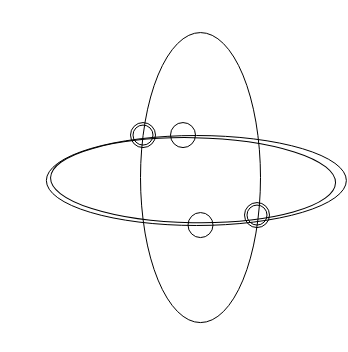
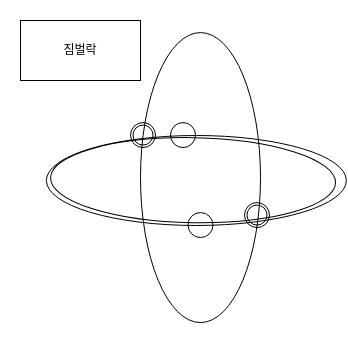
node "짐벌락": added
